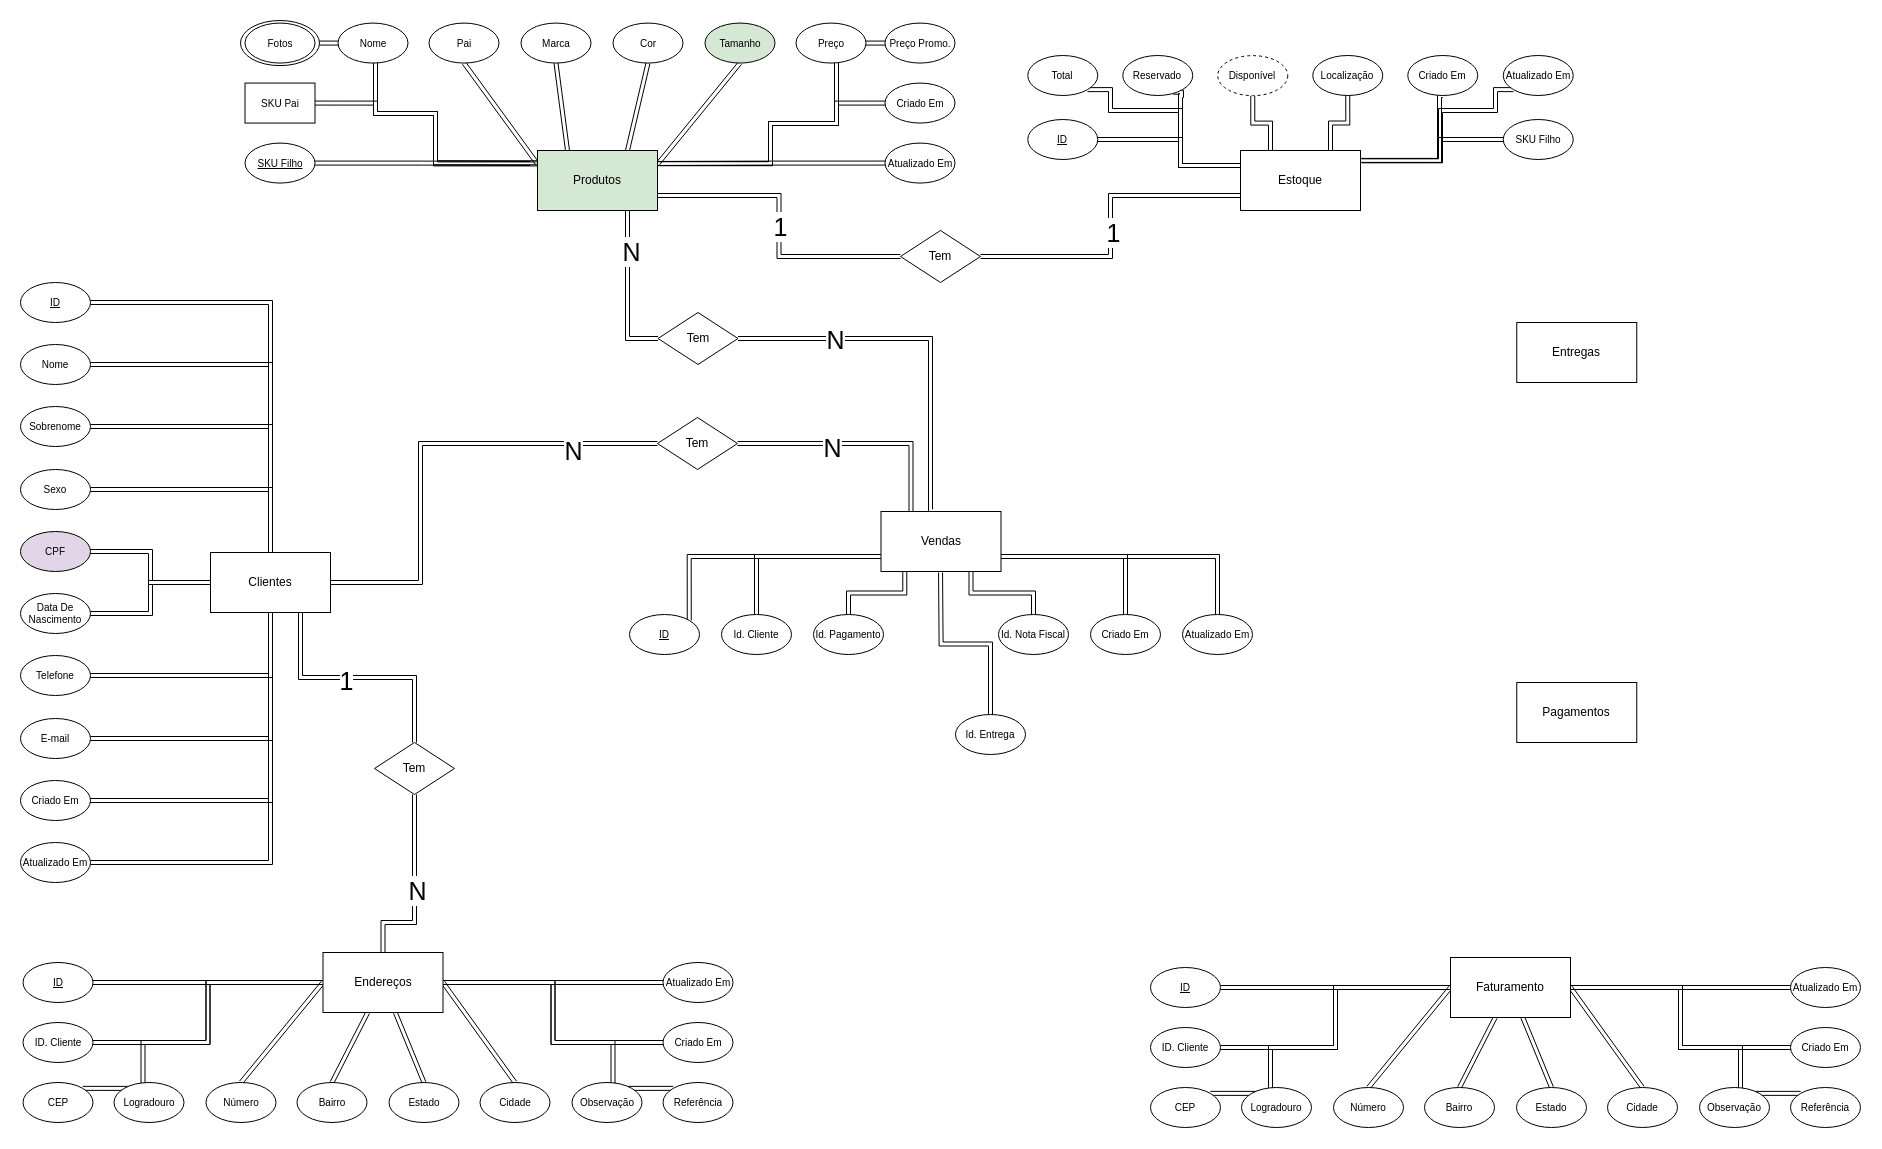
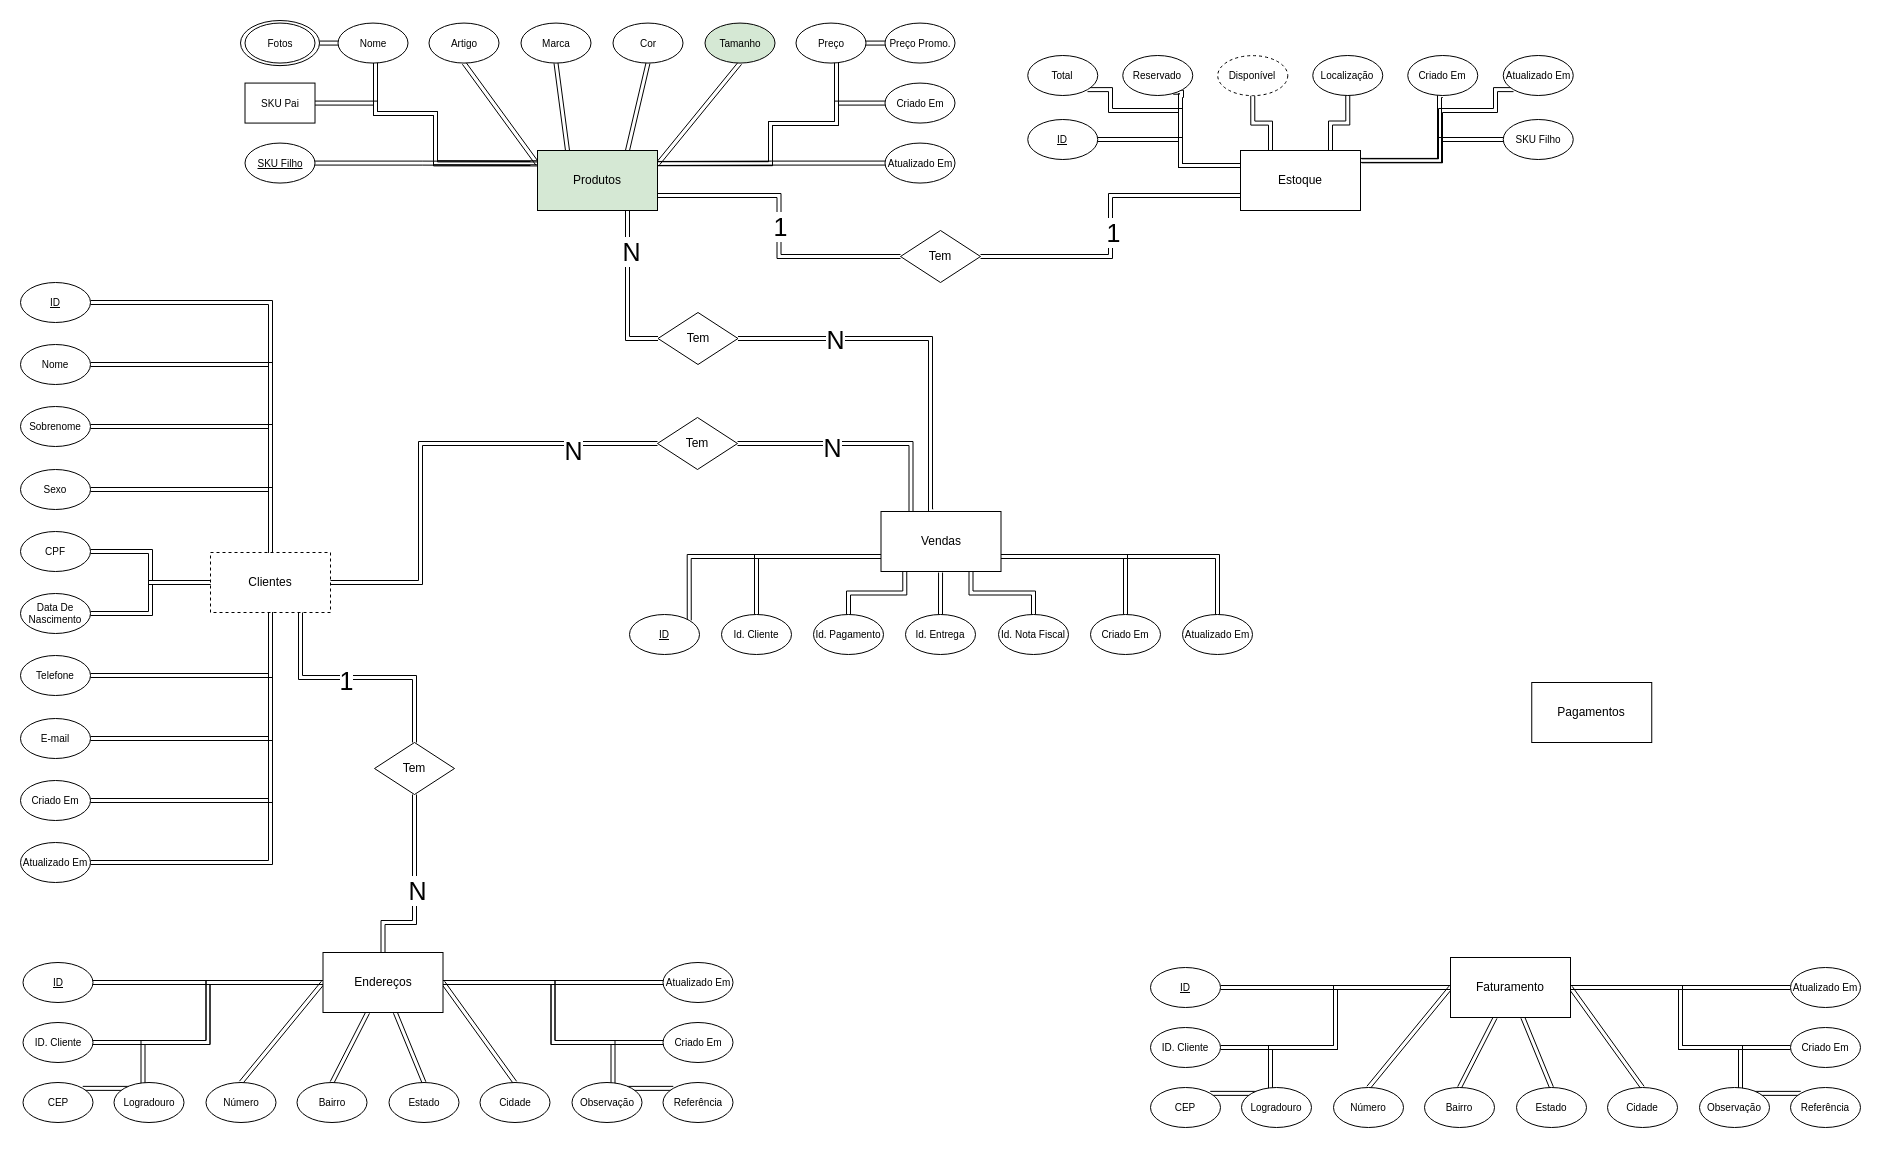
node "Pai": label "Pai" -> "Artigo"
node "Entregas": removed
node "CPF": fillcolor #e1d5e7 -> #ffffff
node "Clientes": style solid -> dashed
node "Pagamentos": moved (1577, 713) -> (1592, 713)
node "Id. Entrega": moved (991, 735) -> (941, 635)
